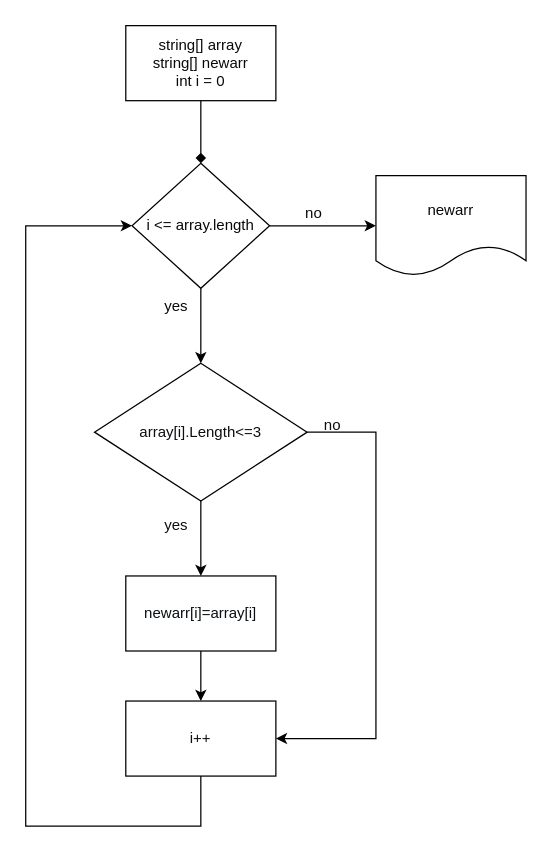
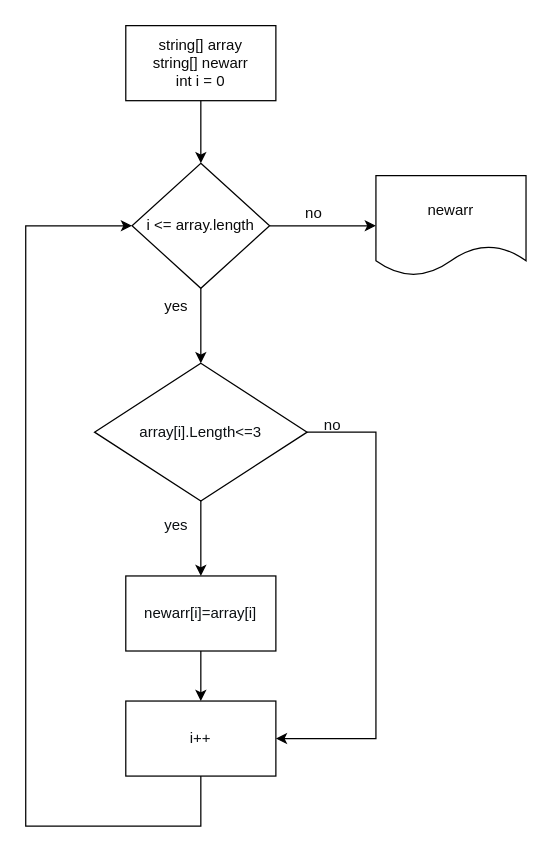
edge "string[] array string[] newarr int i = 0" -> "i <= array.length": arrowhead diamond -> classic
